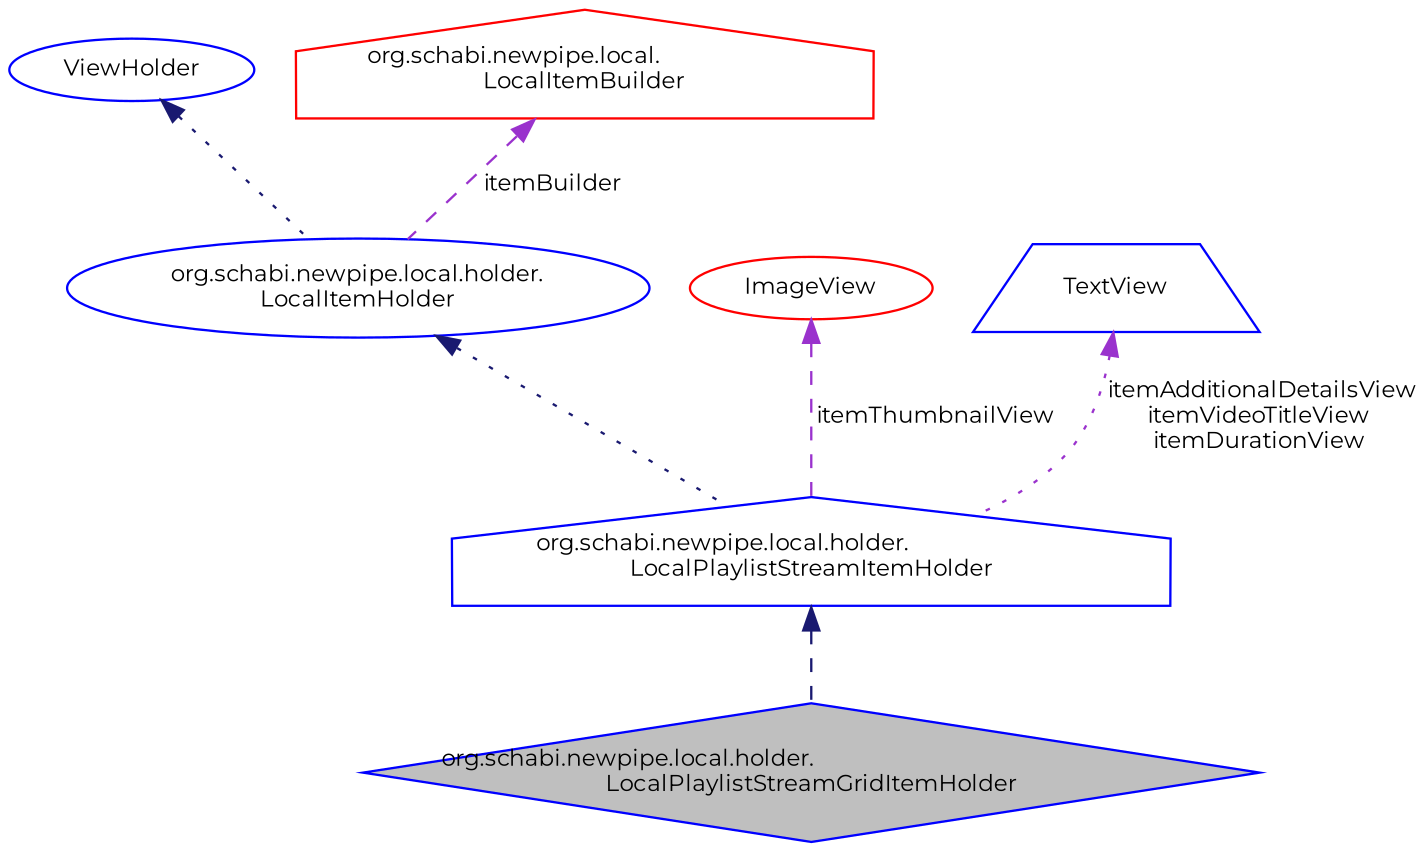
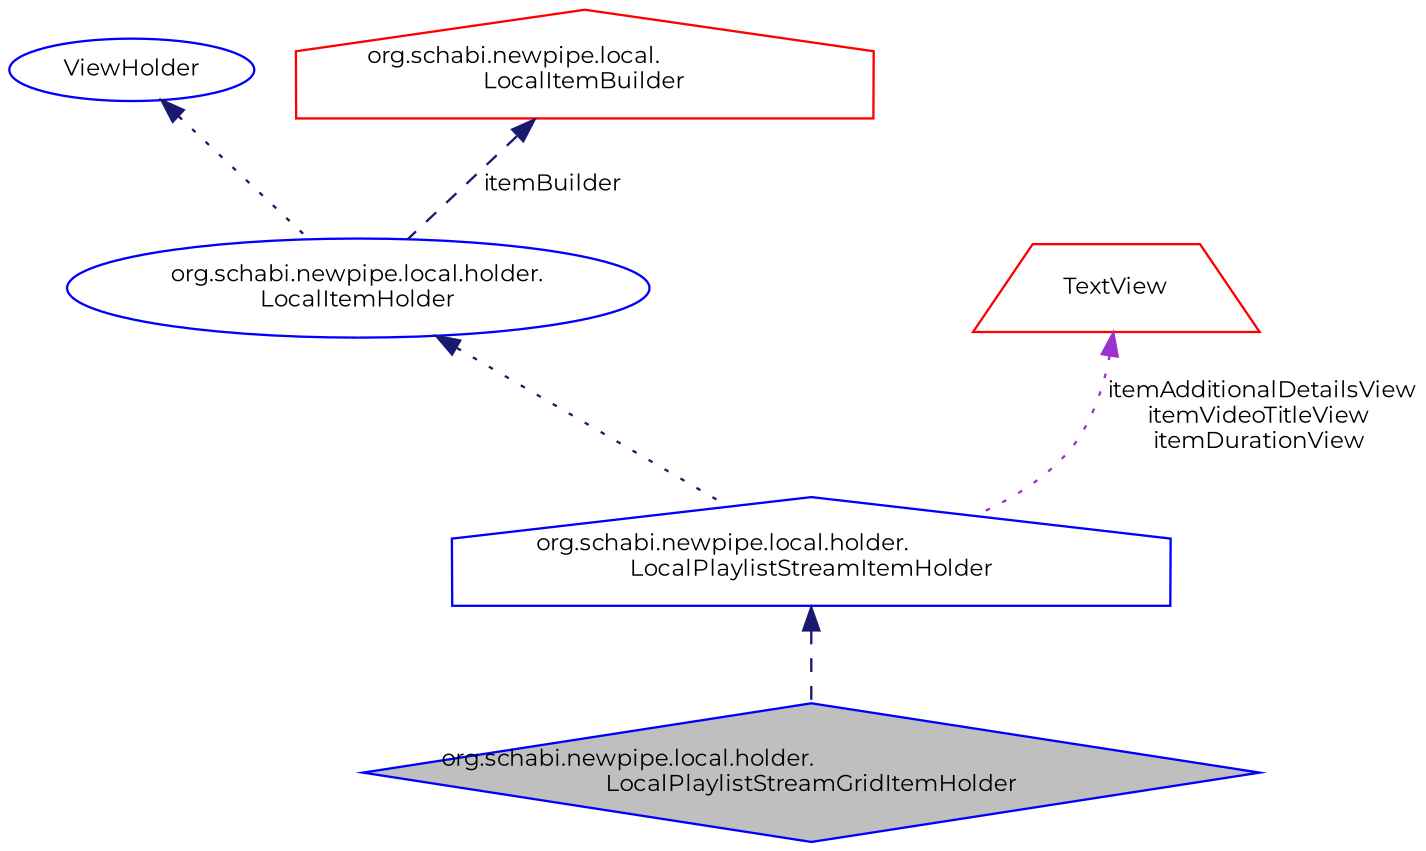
edge "org.schabi.newpipe.local.holder. LocalItemHolder" -> "org.schabi.newpipe.local. LocalItemBuilder": color darkorchid3 -> midnightblue
node "ImageView": removed
node "TextView": color blue -> red
